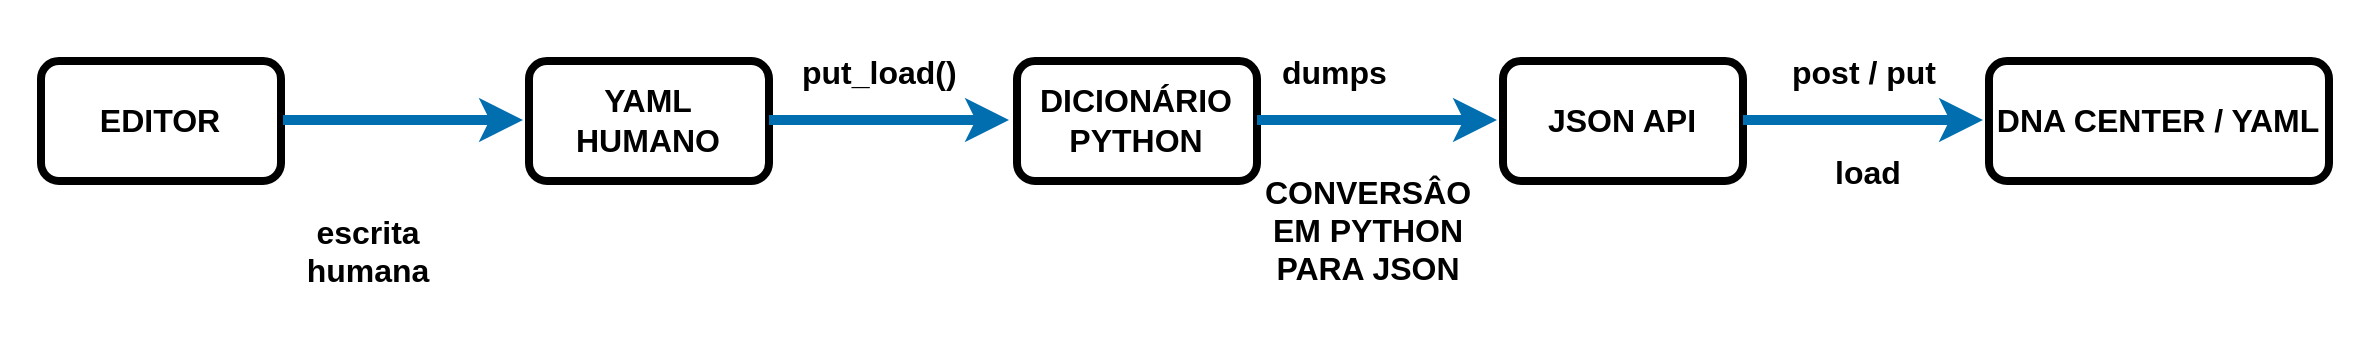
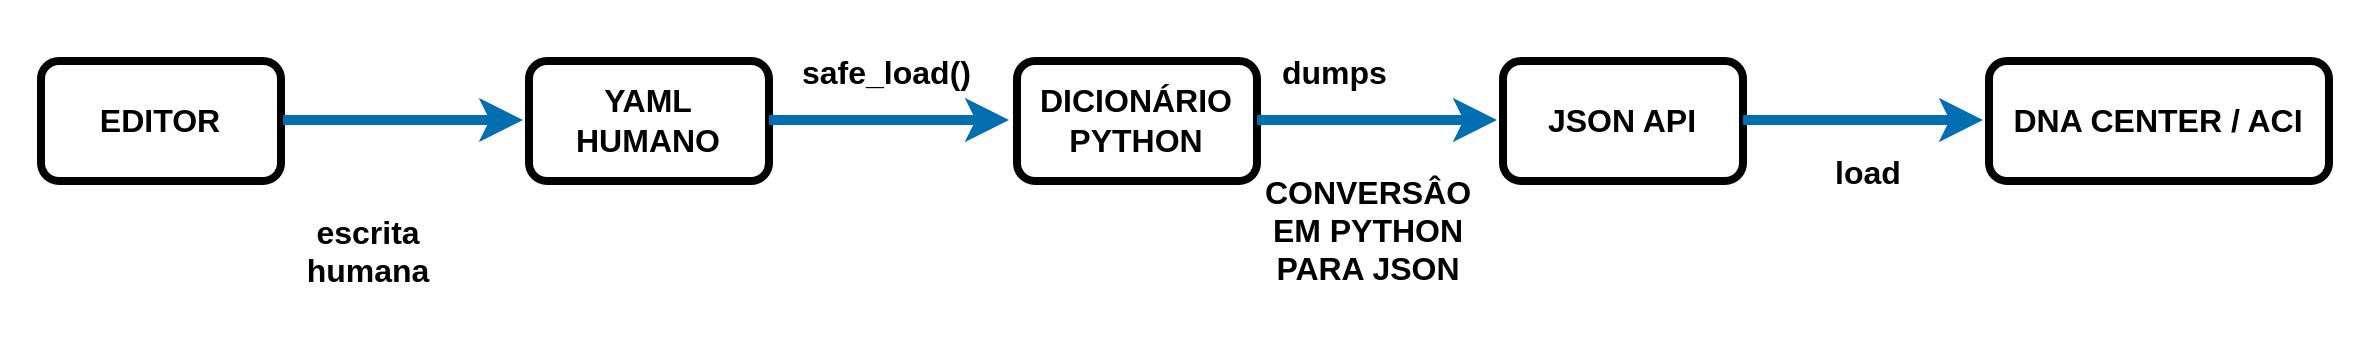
node "put_load()": label "put_load()" -> "safe_load()"
node "post / put": removed
node "DNA CENTER / YAML": label "DNA CENTER / YAML" -> "DNA CENTER / ACI"
